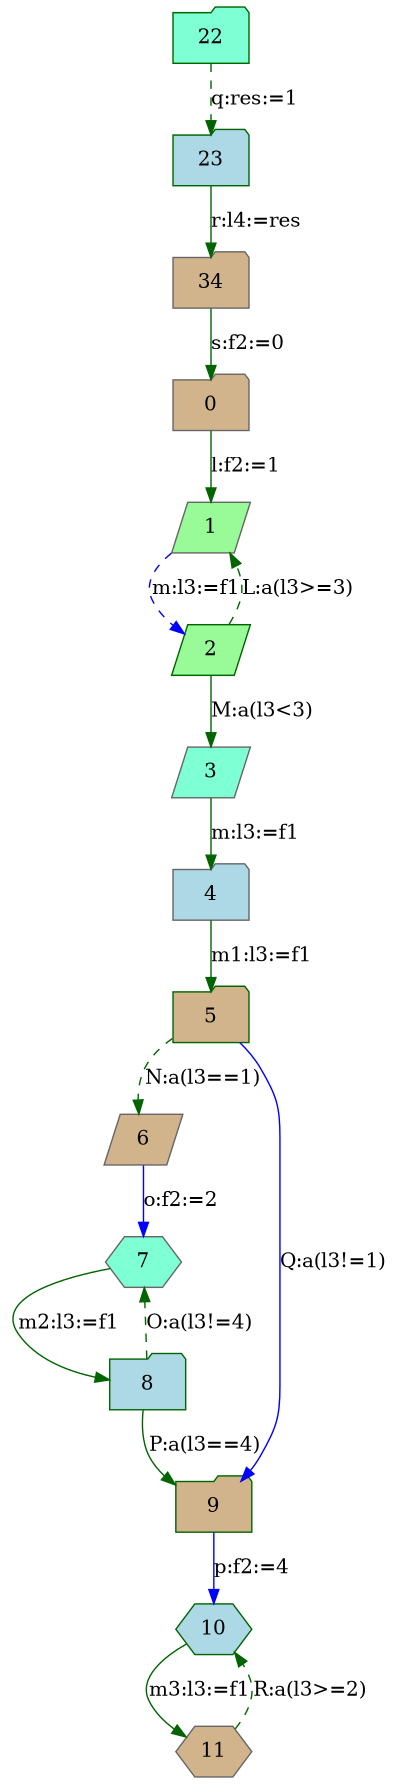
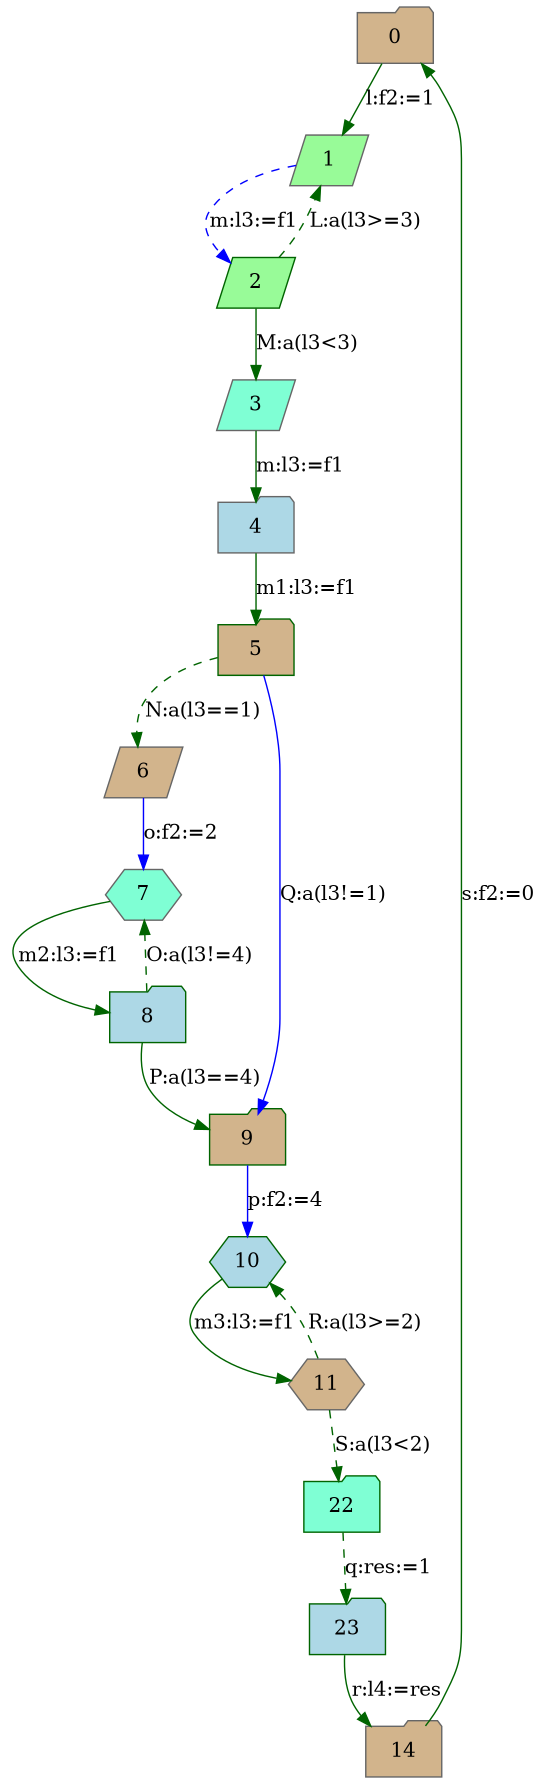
node "34": label "34" -> "14"
edge "11" -> "22": added, label "S:a(l3<2)"
